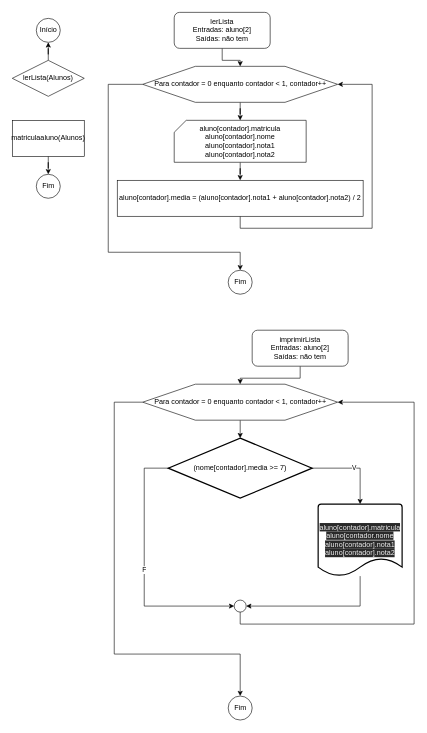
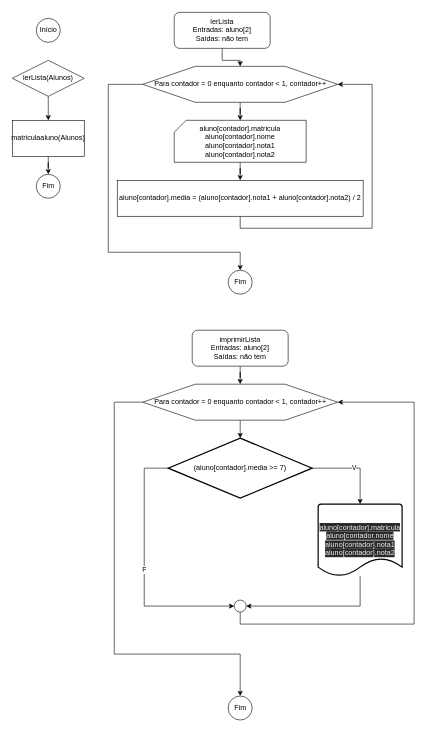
edge "lerLista(Alunos)" -> "Início": now "lerLista(Alunos)" -> "matriculaaluno(Alunos)"
node "imprimirLista Entradas: aluno[2] Saídas: não tem": moved (300, 348) -> (240, 348)
node "(nome[contador].media >= 7)": label "(nome[contador].media >= 7)" -> "(aluno[contador].media >= 7)"
